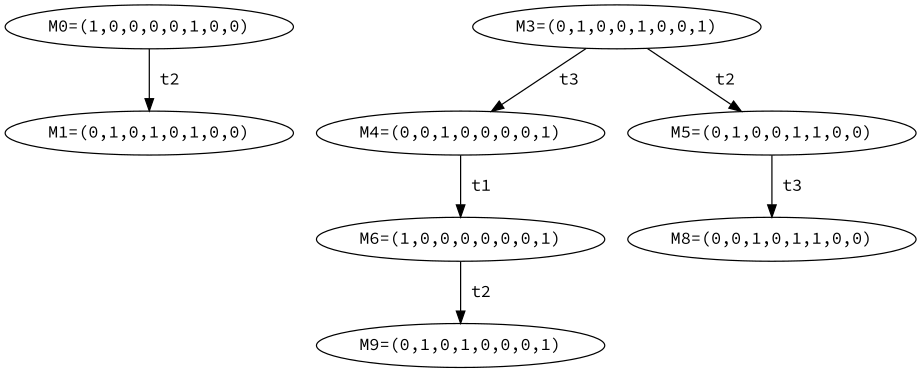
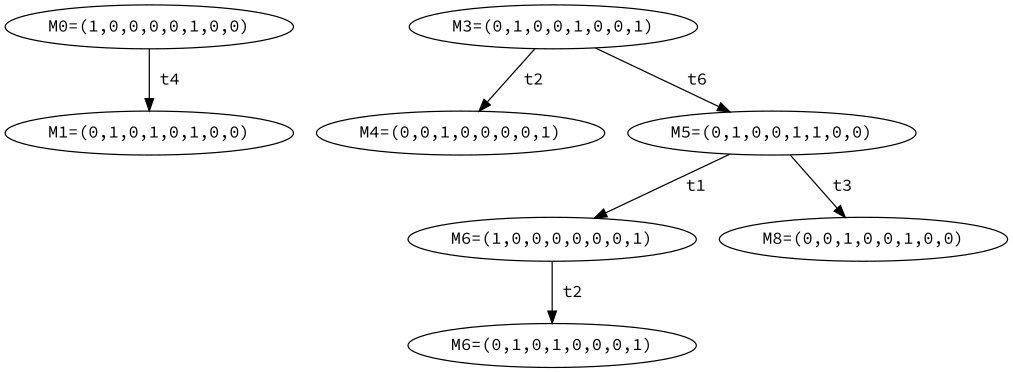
edge "M0=(1,0,0,0,0,1,0,0)" -> "M1=(0,1,0,1,0,1,0,0)": label " t2" -> " t4"
edge "M3=(0,1,0,0,1,0,0,1)" -> "M4=(0,0,1,0,0,0,0,1)": label " t3" -> " t2"
edge "M3=(0,1,0,0,1,0,0,1)" -> "M5=(0,1,0,0,1,1,0,0)": label " t2" -> " t6"
edge "M4=(0,0,1,0,0,0,0,1)" -> "M6=(1,0,0,0,0,0,0,1)": now "M5=(0,1,0,0,1,1,0,0)" -> "M6=(1,0,0,0,0,0,0,1)"
node "M8=(0,0,1,0,1,1,0,0)": label "M8=(0,0,1,0,1,1,0,0)" -> "M8=(0,0,1,0,0,1,0,0)"
node "M9=(0,1,0,1,0,0,0,1)": label "M9=(0,1,0,1,0,0,0,1)" -> "M6=(0,1,0,1,0,0,0,1)"
